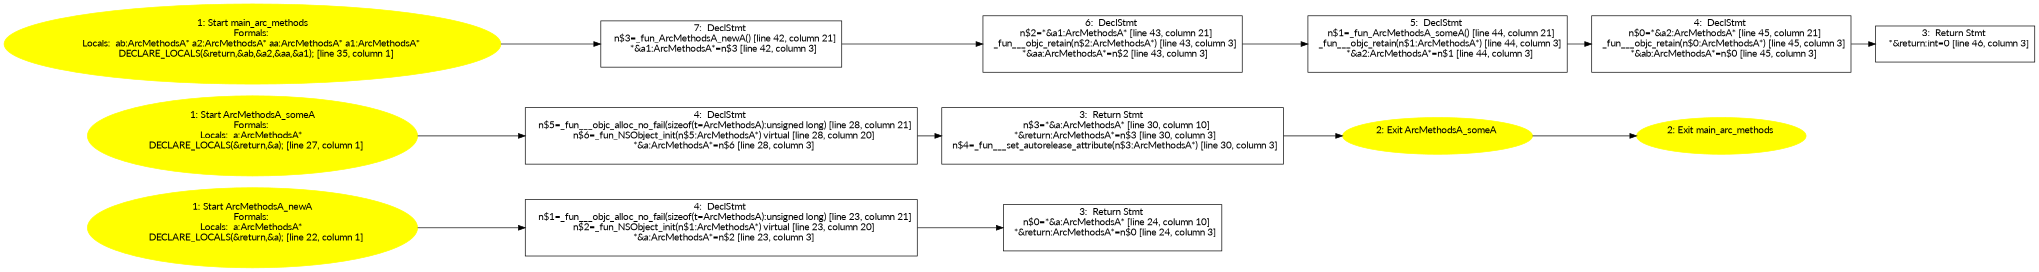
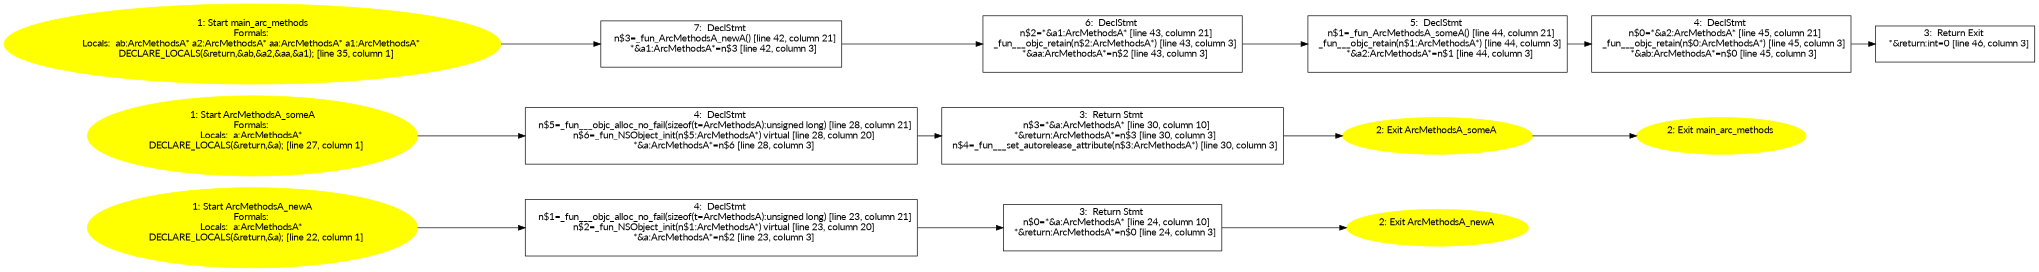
node "3:  Return Stmt *&return:int=0 [line 46, column 3]": label "3:  Return Stmt *&return:int=0 [line 46, column 3]" -> "3:  Return Exit *&return:int=0 [line 46, column 3]"
node "2: Exit ArcMethodsA_newA": added
